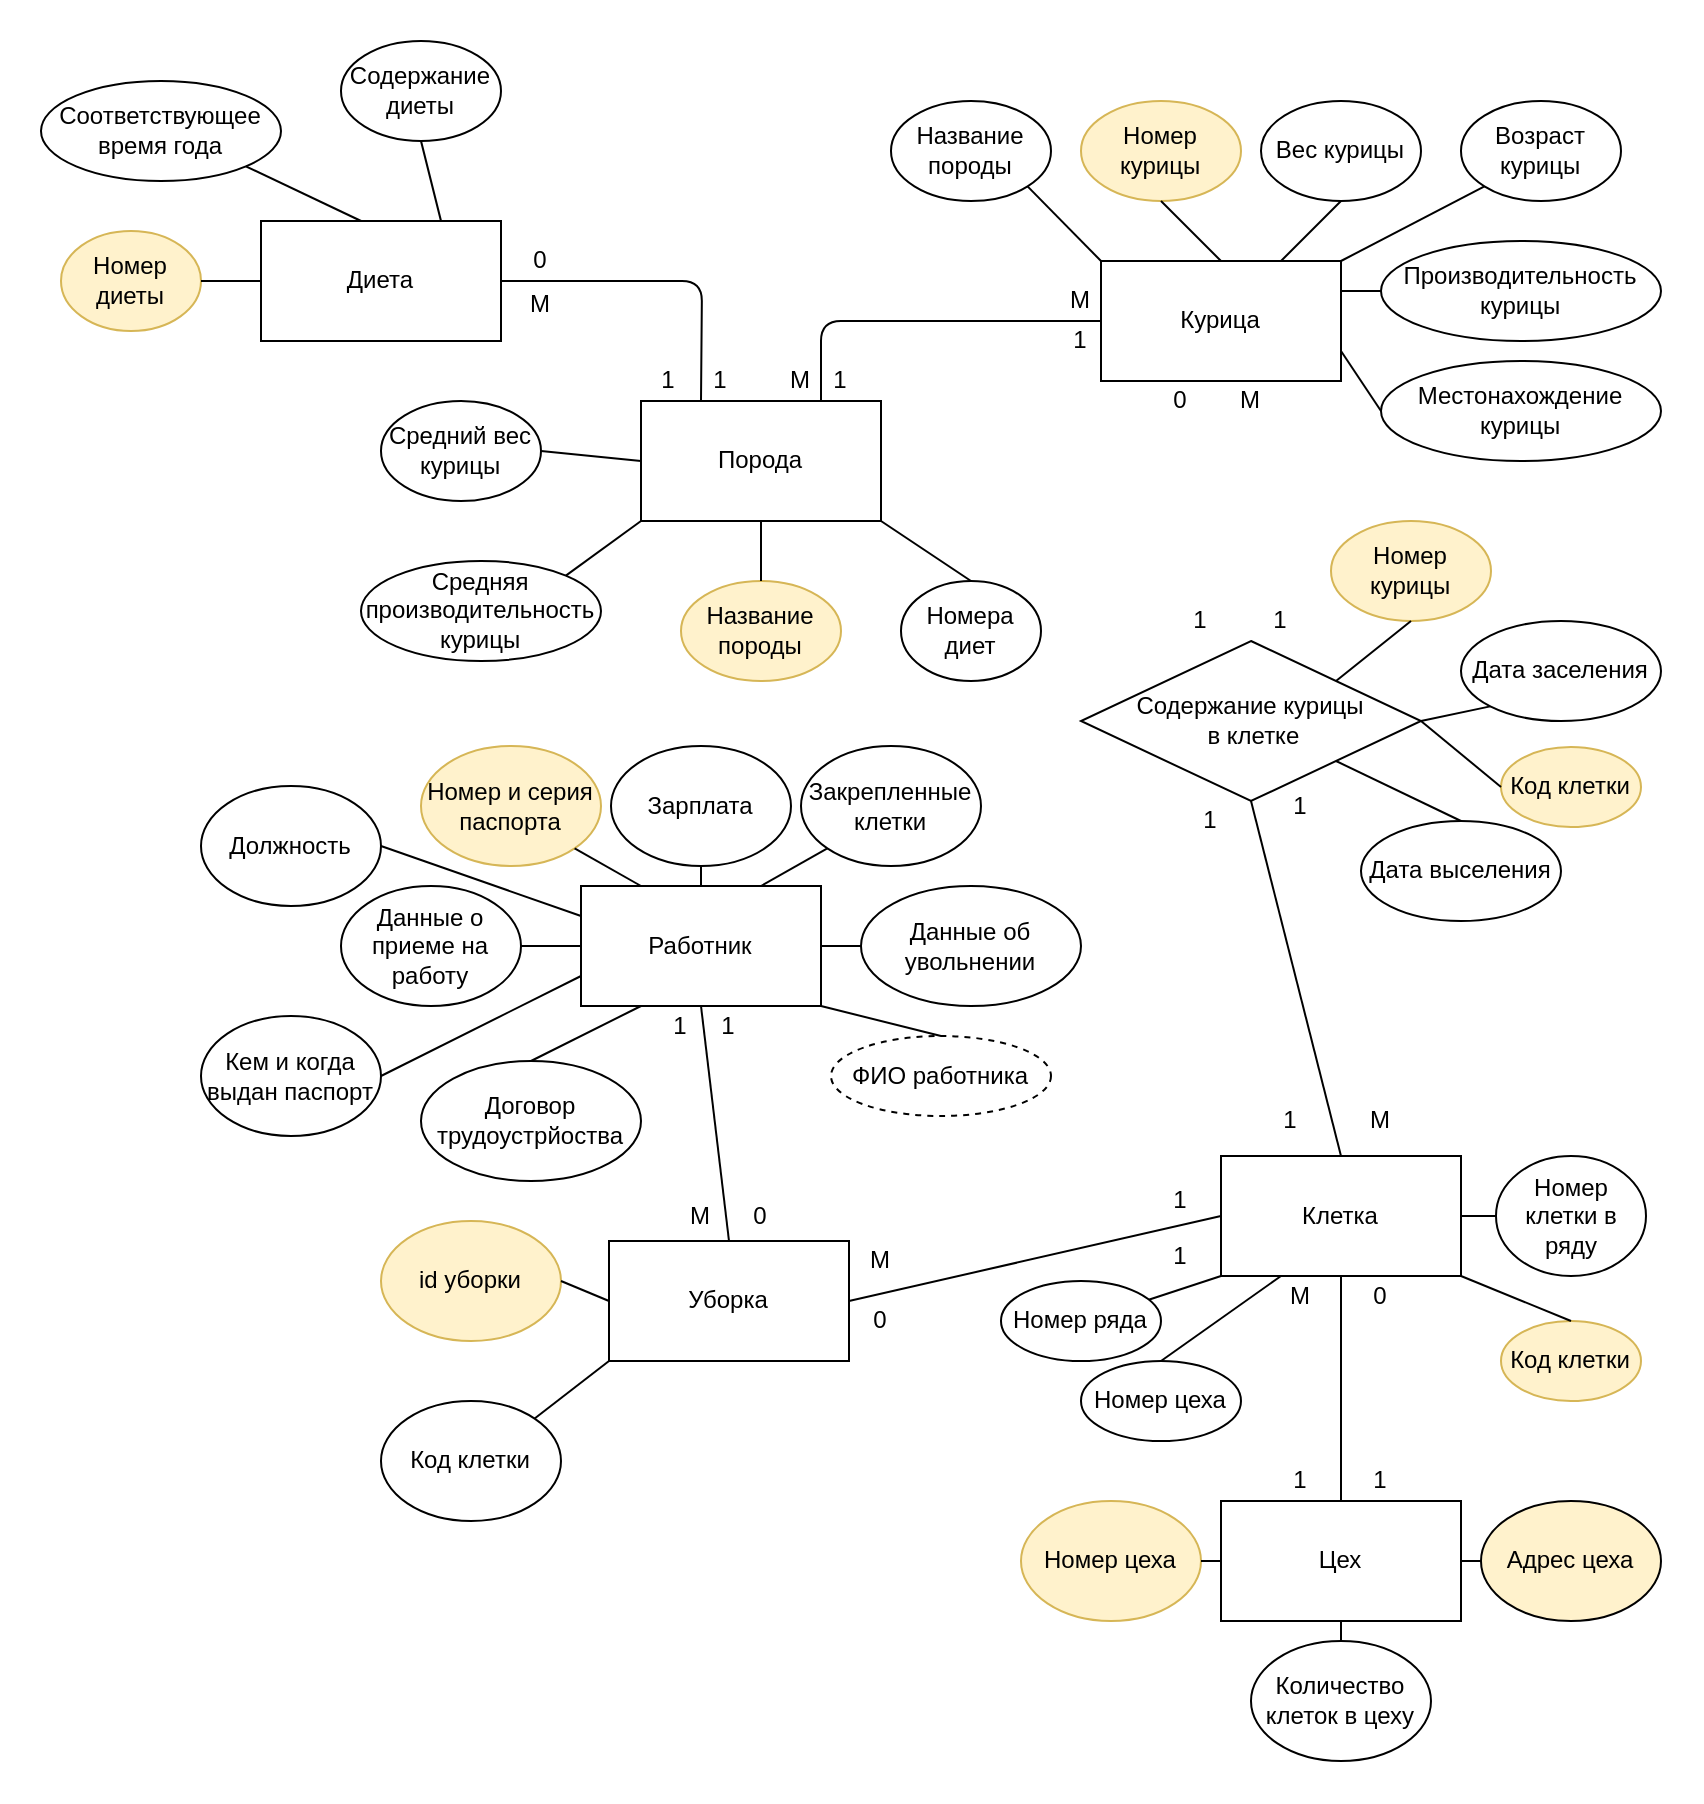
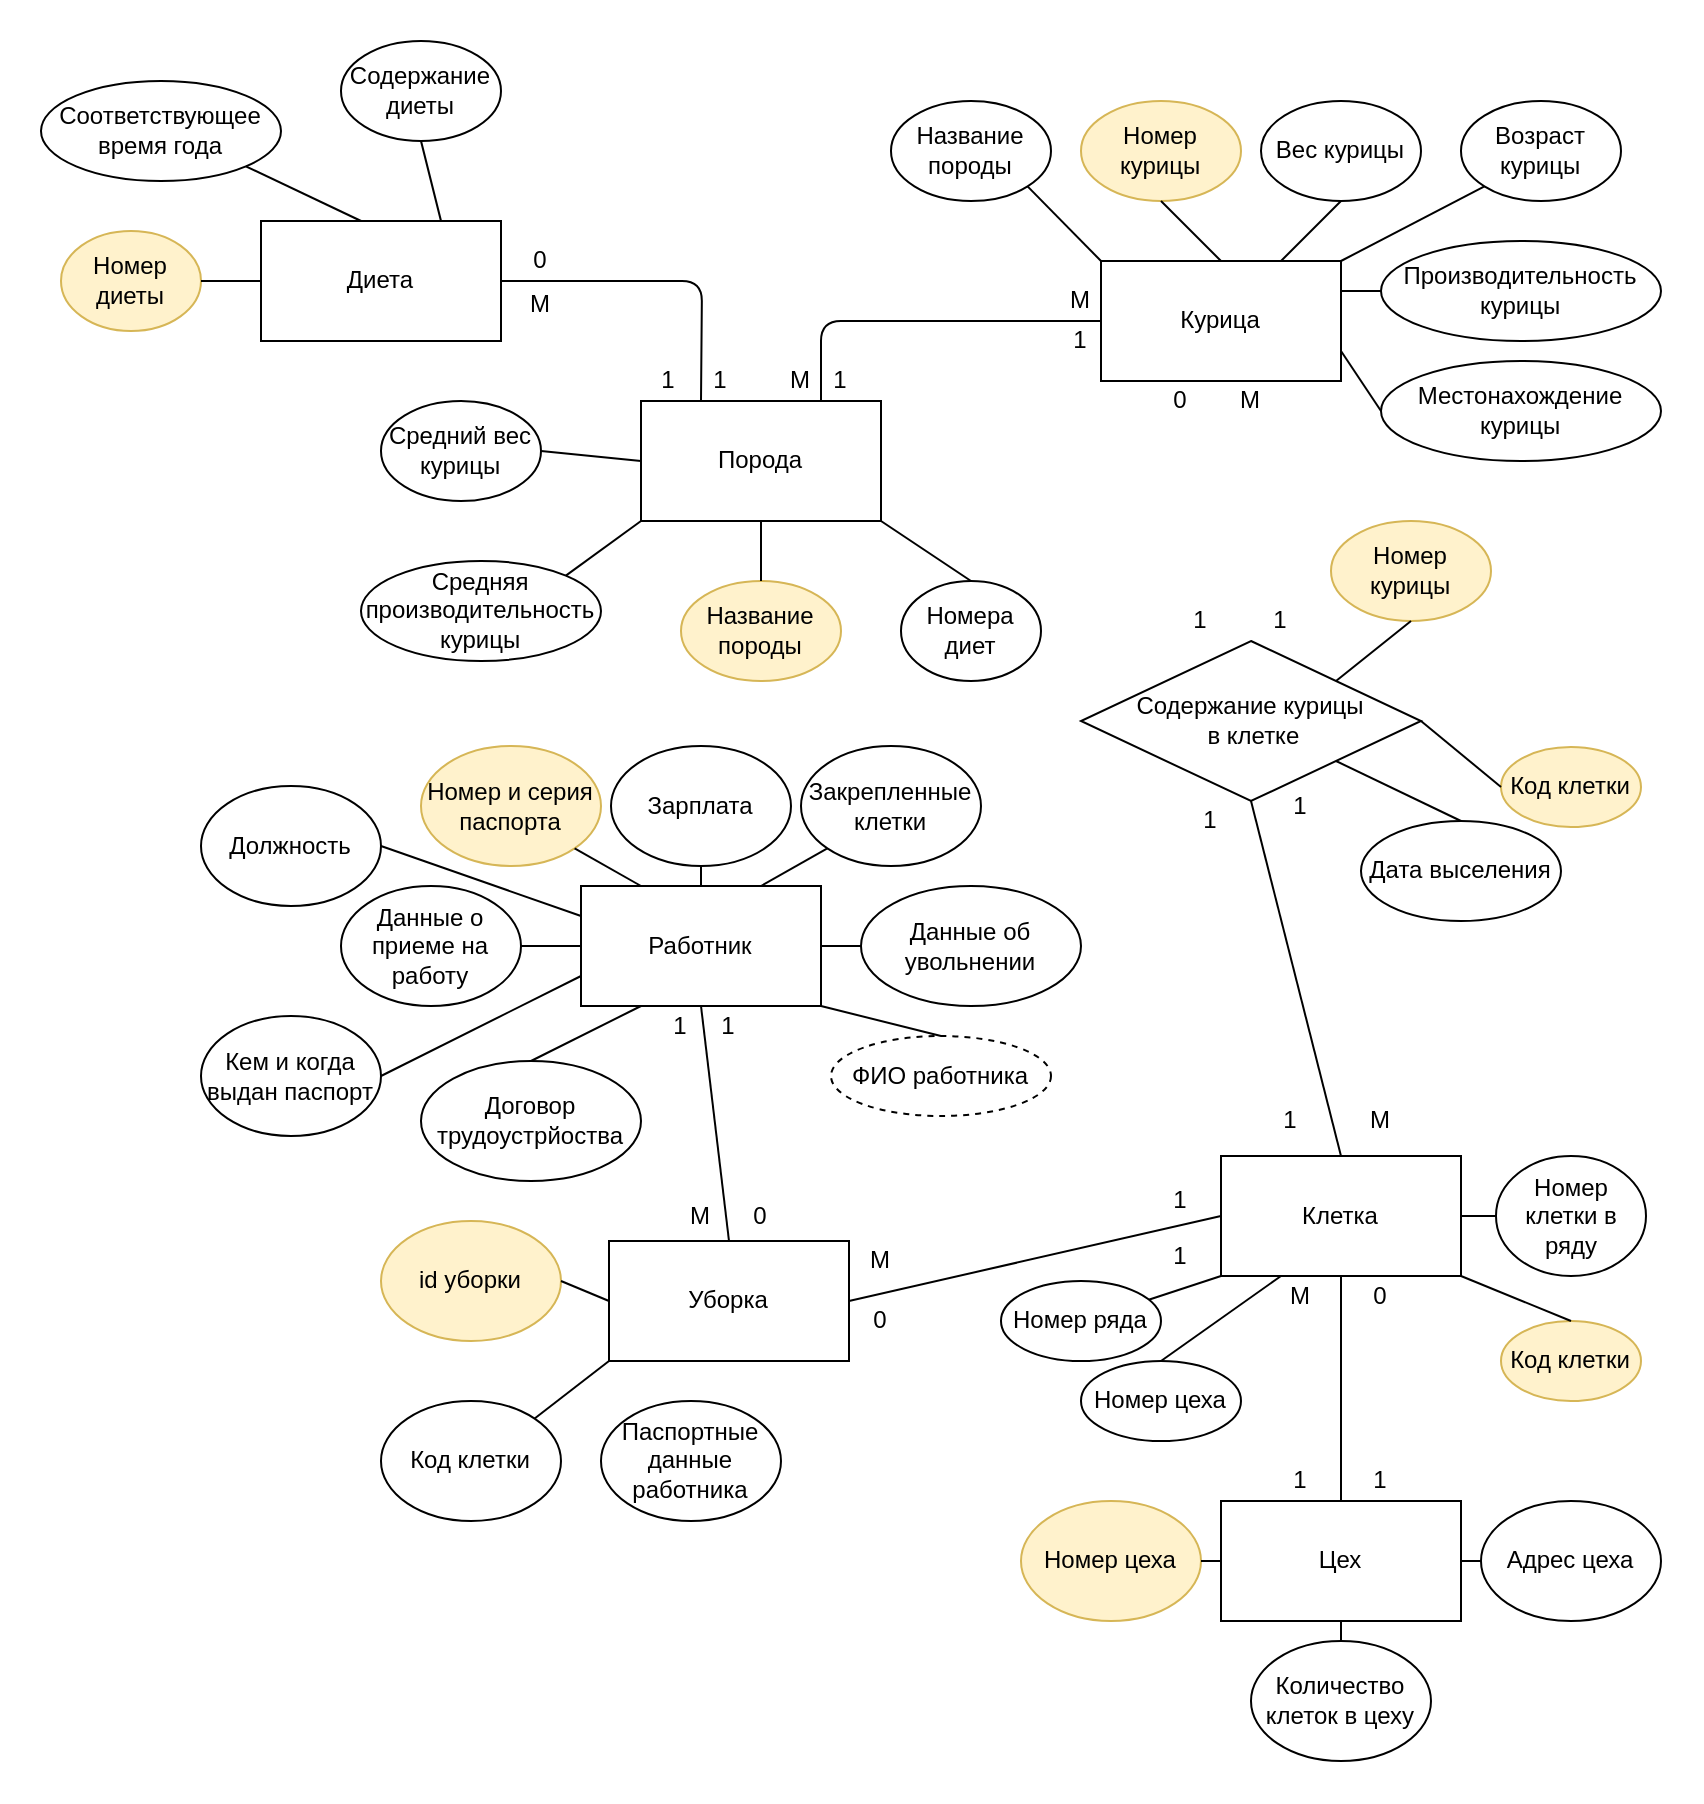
node "Дата заселения": removed
edge "Дата заселения" -- "Содержание курицы в клетке": removed
node "Паспортные данные работника": added
node "Адрес цеха": fillcolor #fff2cc -> #ffffff
